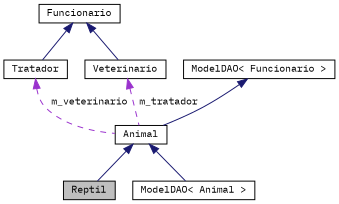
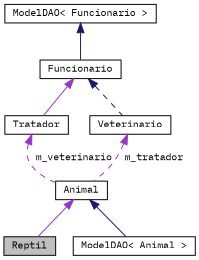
edge "Tratador" -> "Funcionario": color midnightblue -> darkorchid3
edge "Veterinario" -> "Funcionario": style solid -> dashed
edge "Animal" -> "ModelDAO< Funcionario >": now "Funcionario" -> "ModelDAO< Funcionario >"
edge "Reptil" -> "Animal": color midnightblue -> darkorchid3
